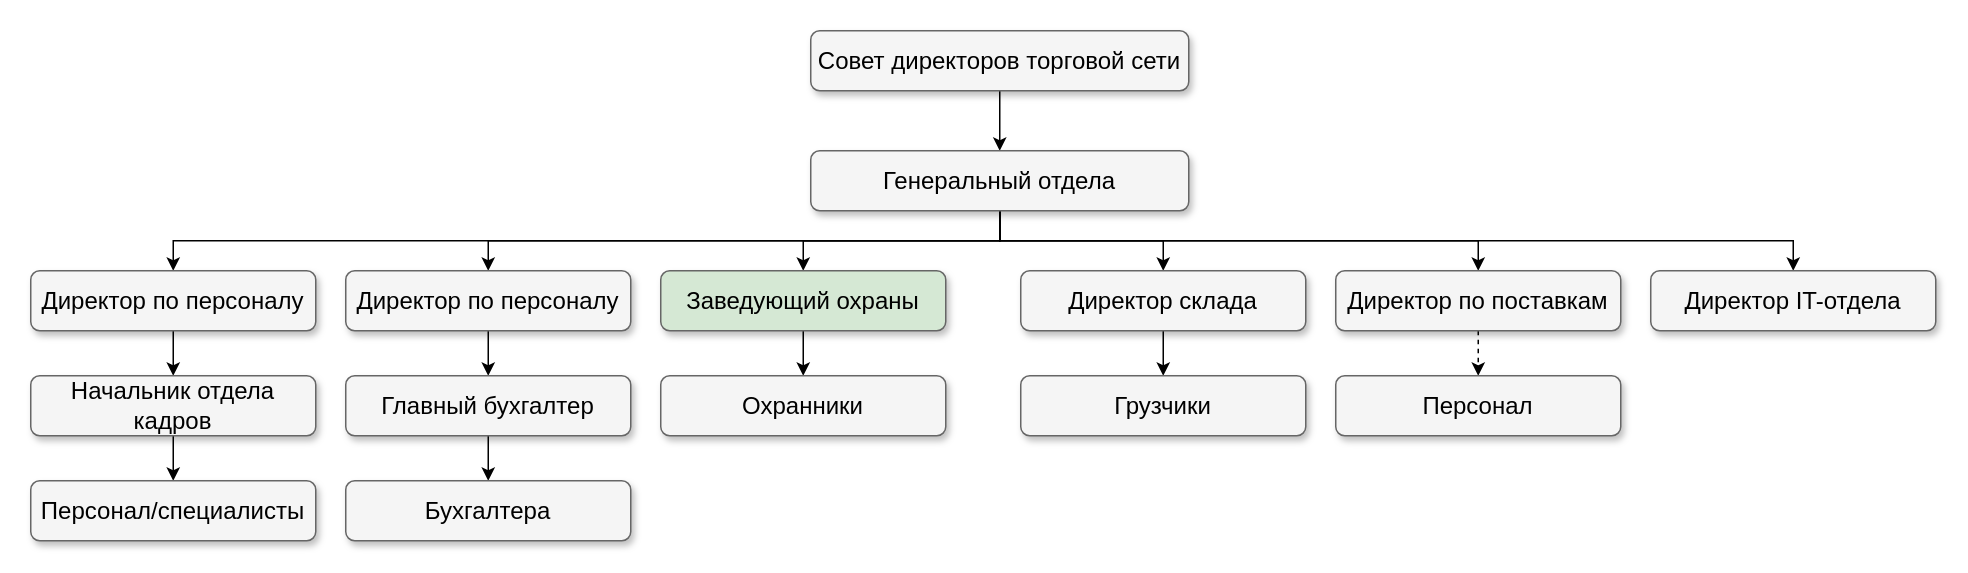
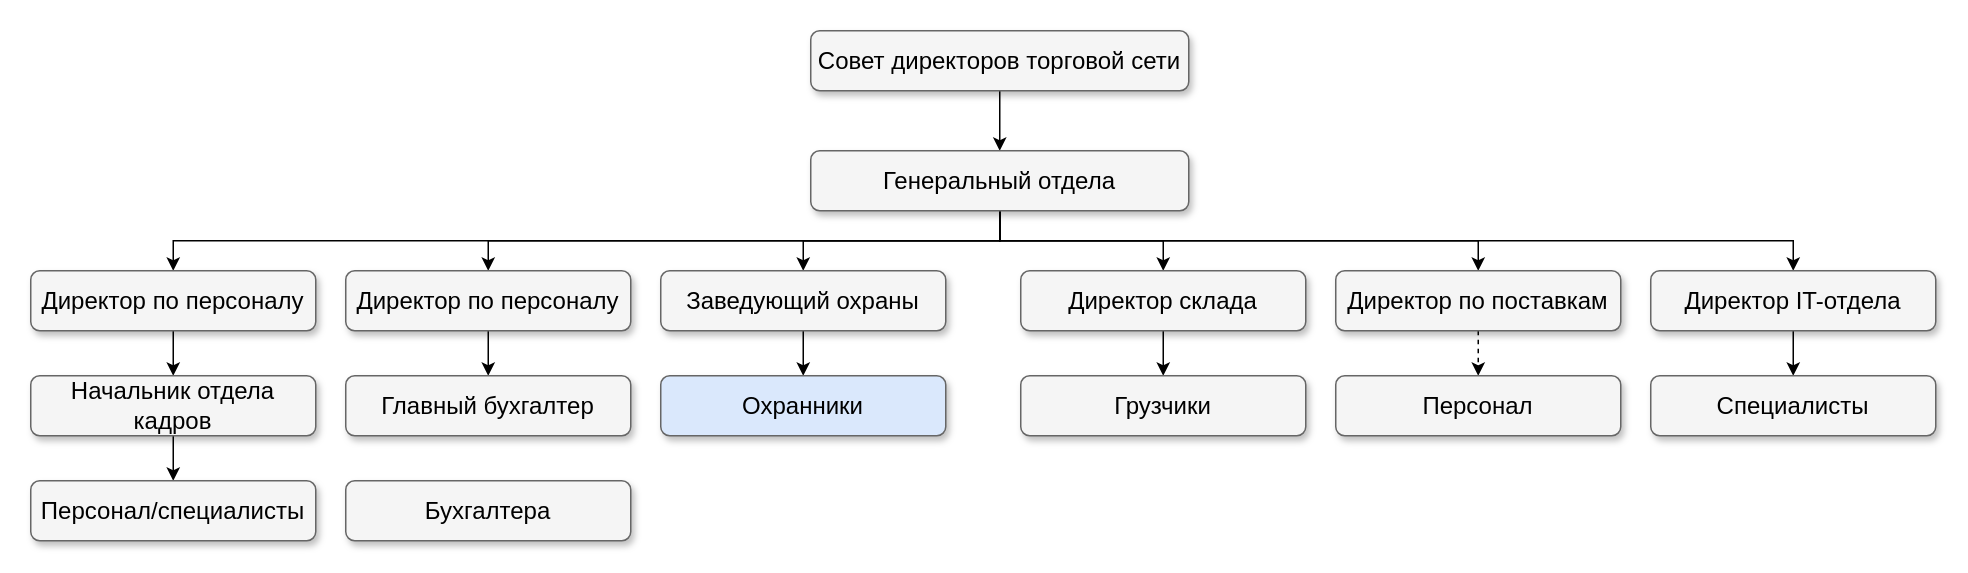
node "Заведующий охраны": fillcolor #d5e8d4 -> #f5f5f5
edge "Директор IT-отдела" -> "Специалисты": added
node "Охранники": fillcolor #f5f5f5 -> #dae8fc
node "Специалисты": added
edge "Главный бухгалтер" -> "Бухгалтера": removed
